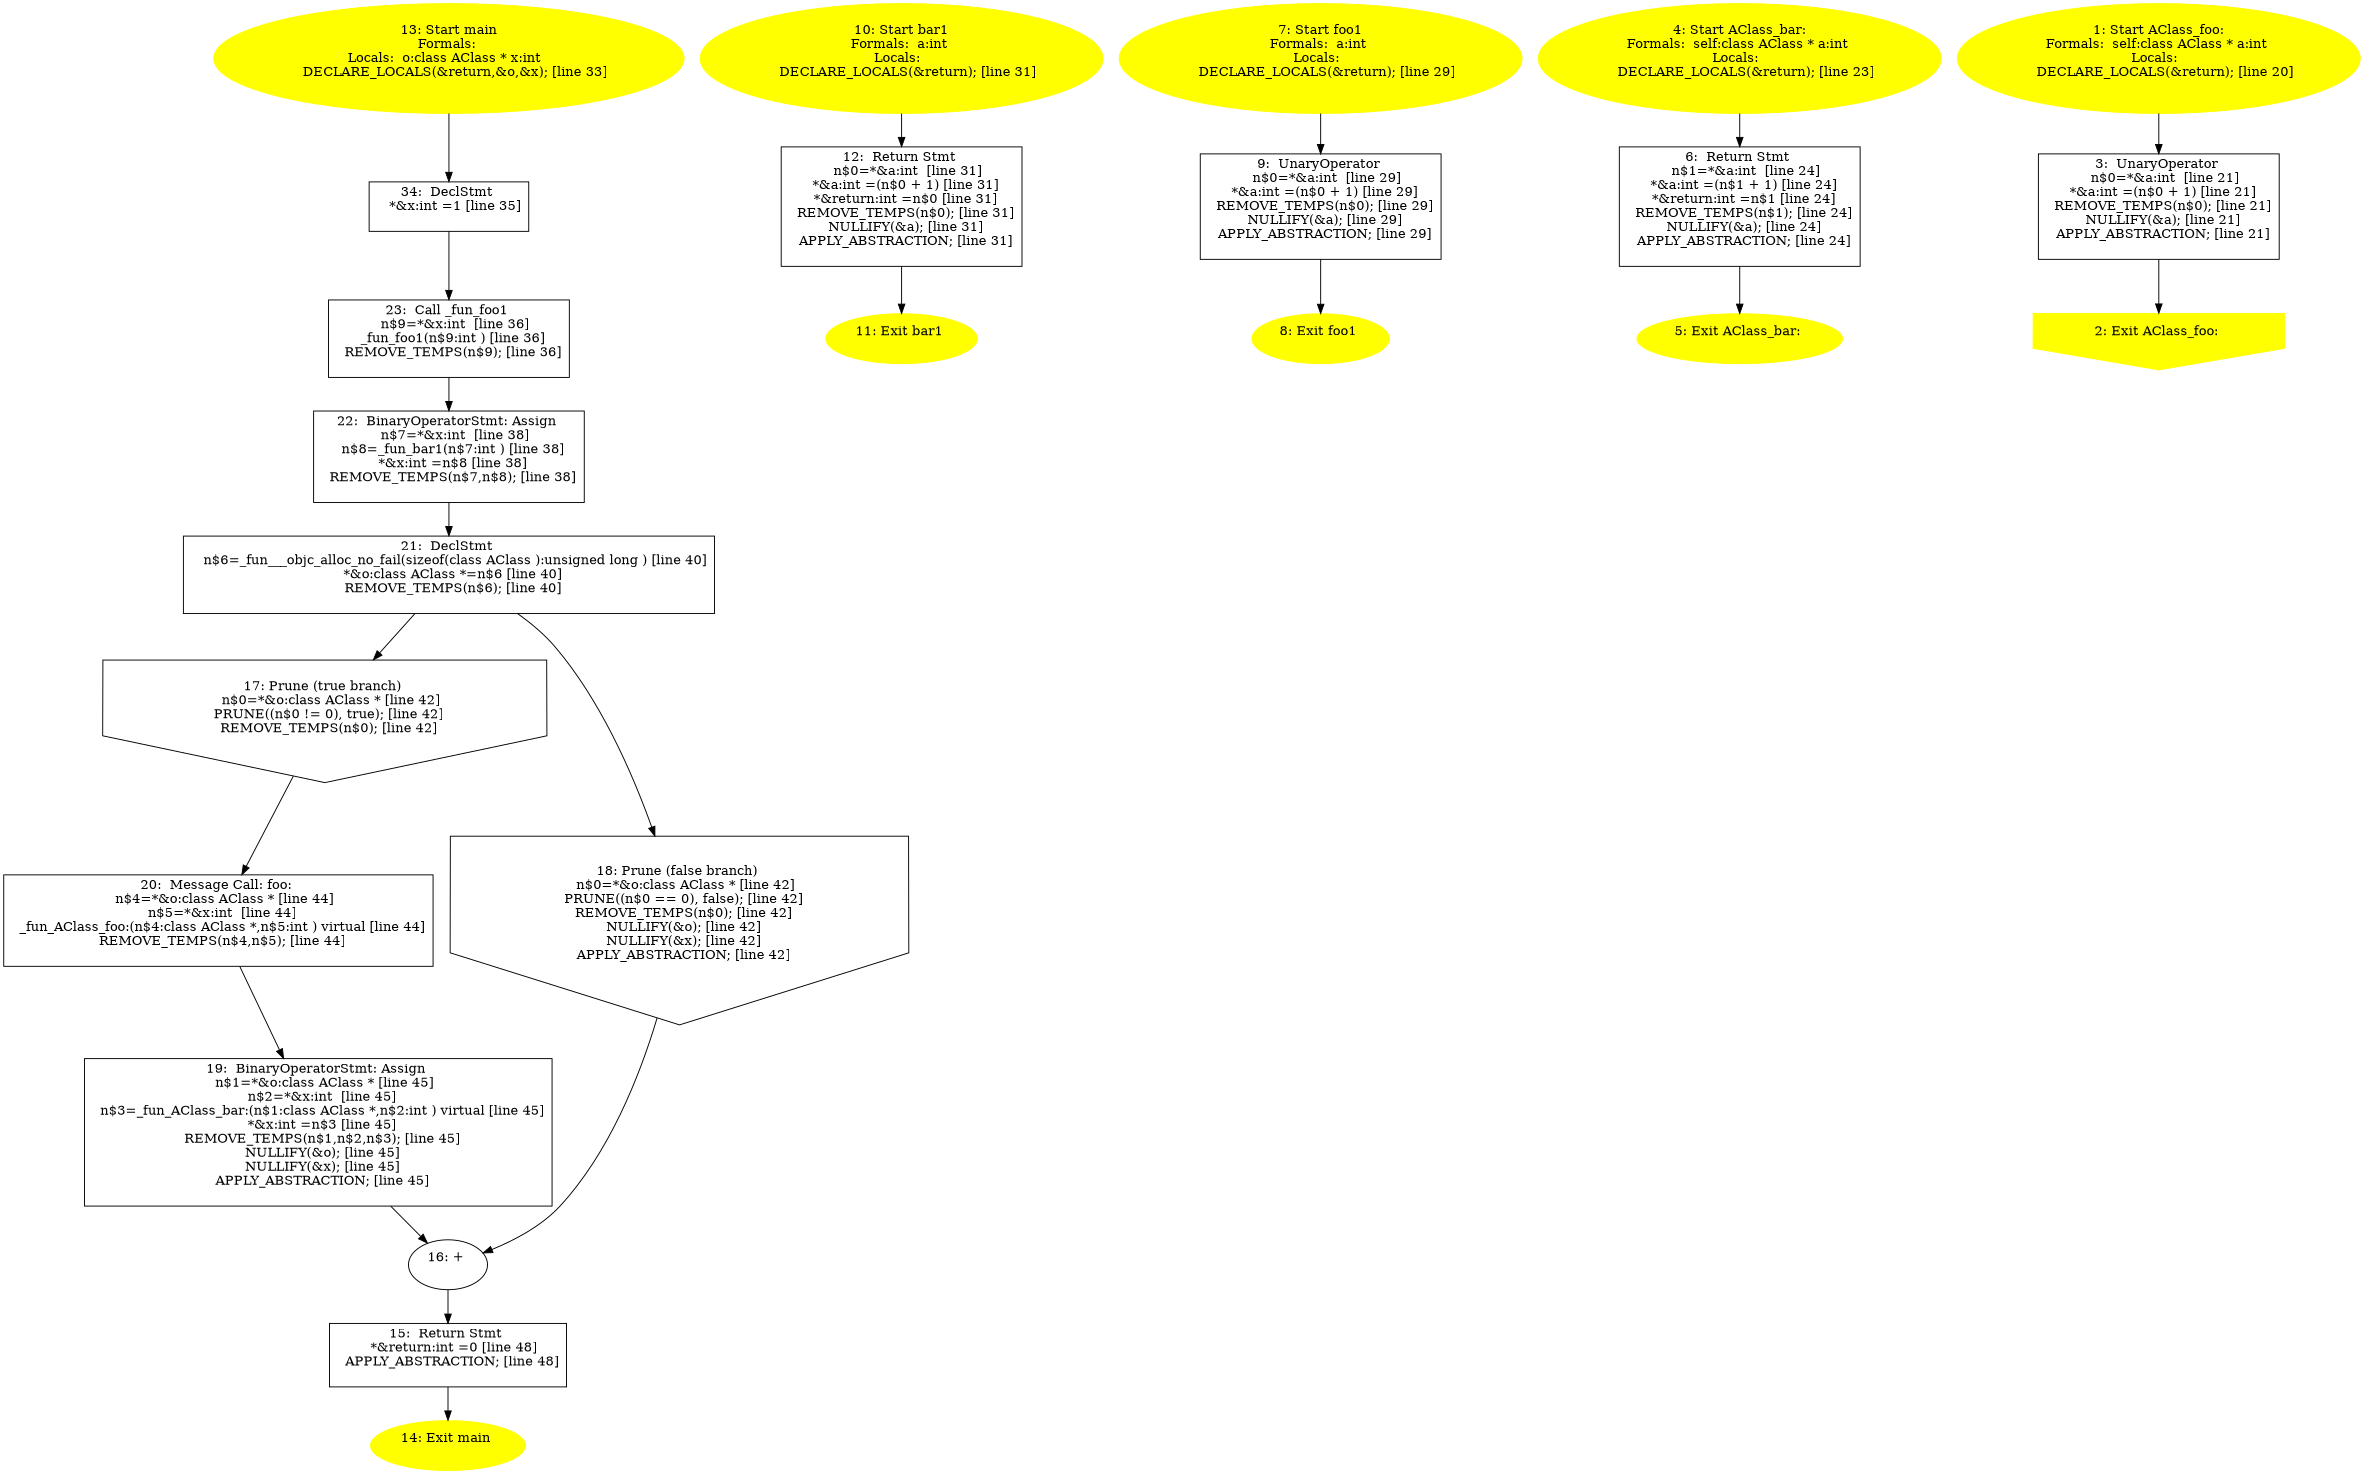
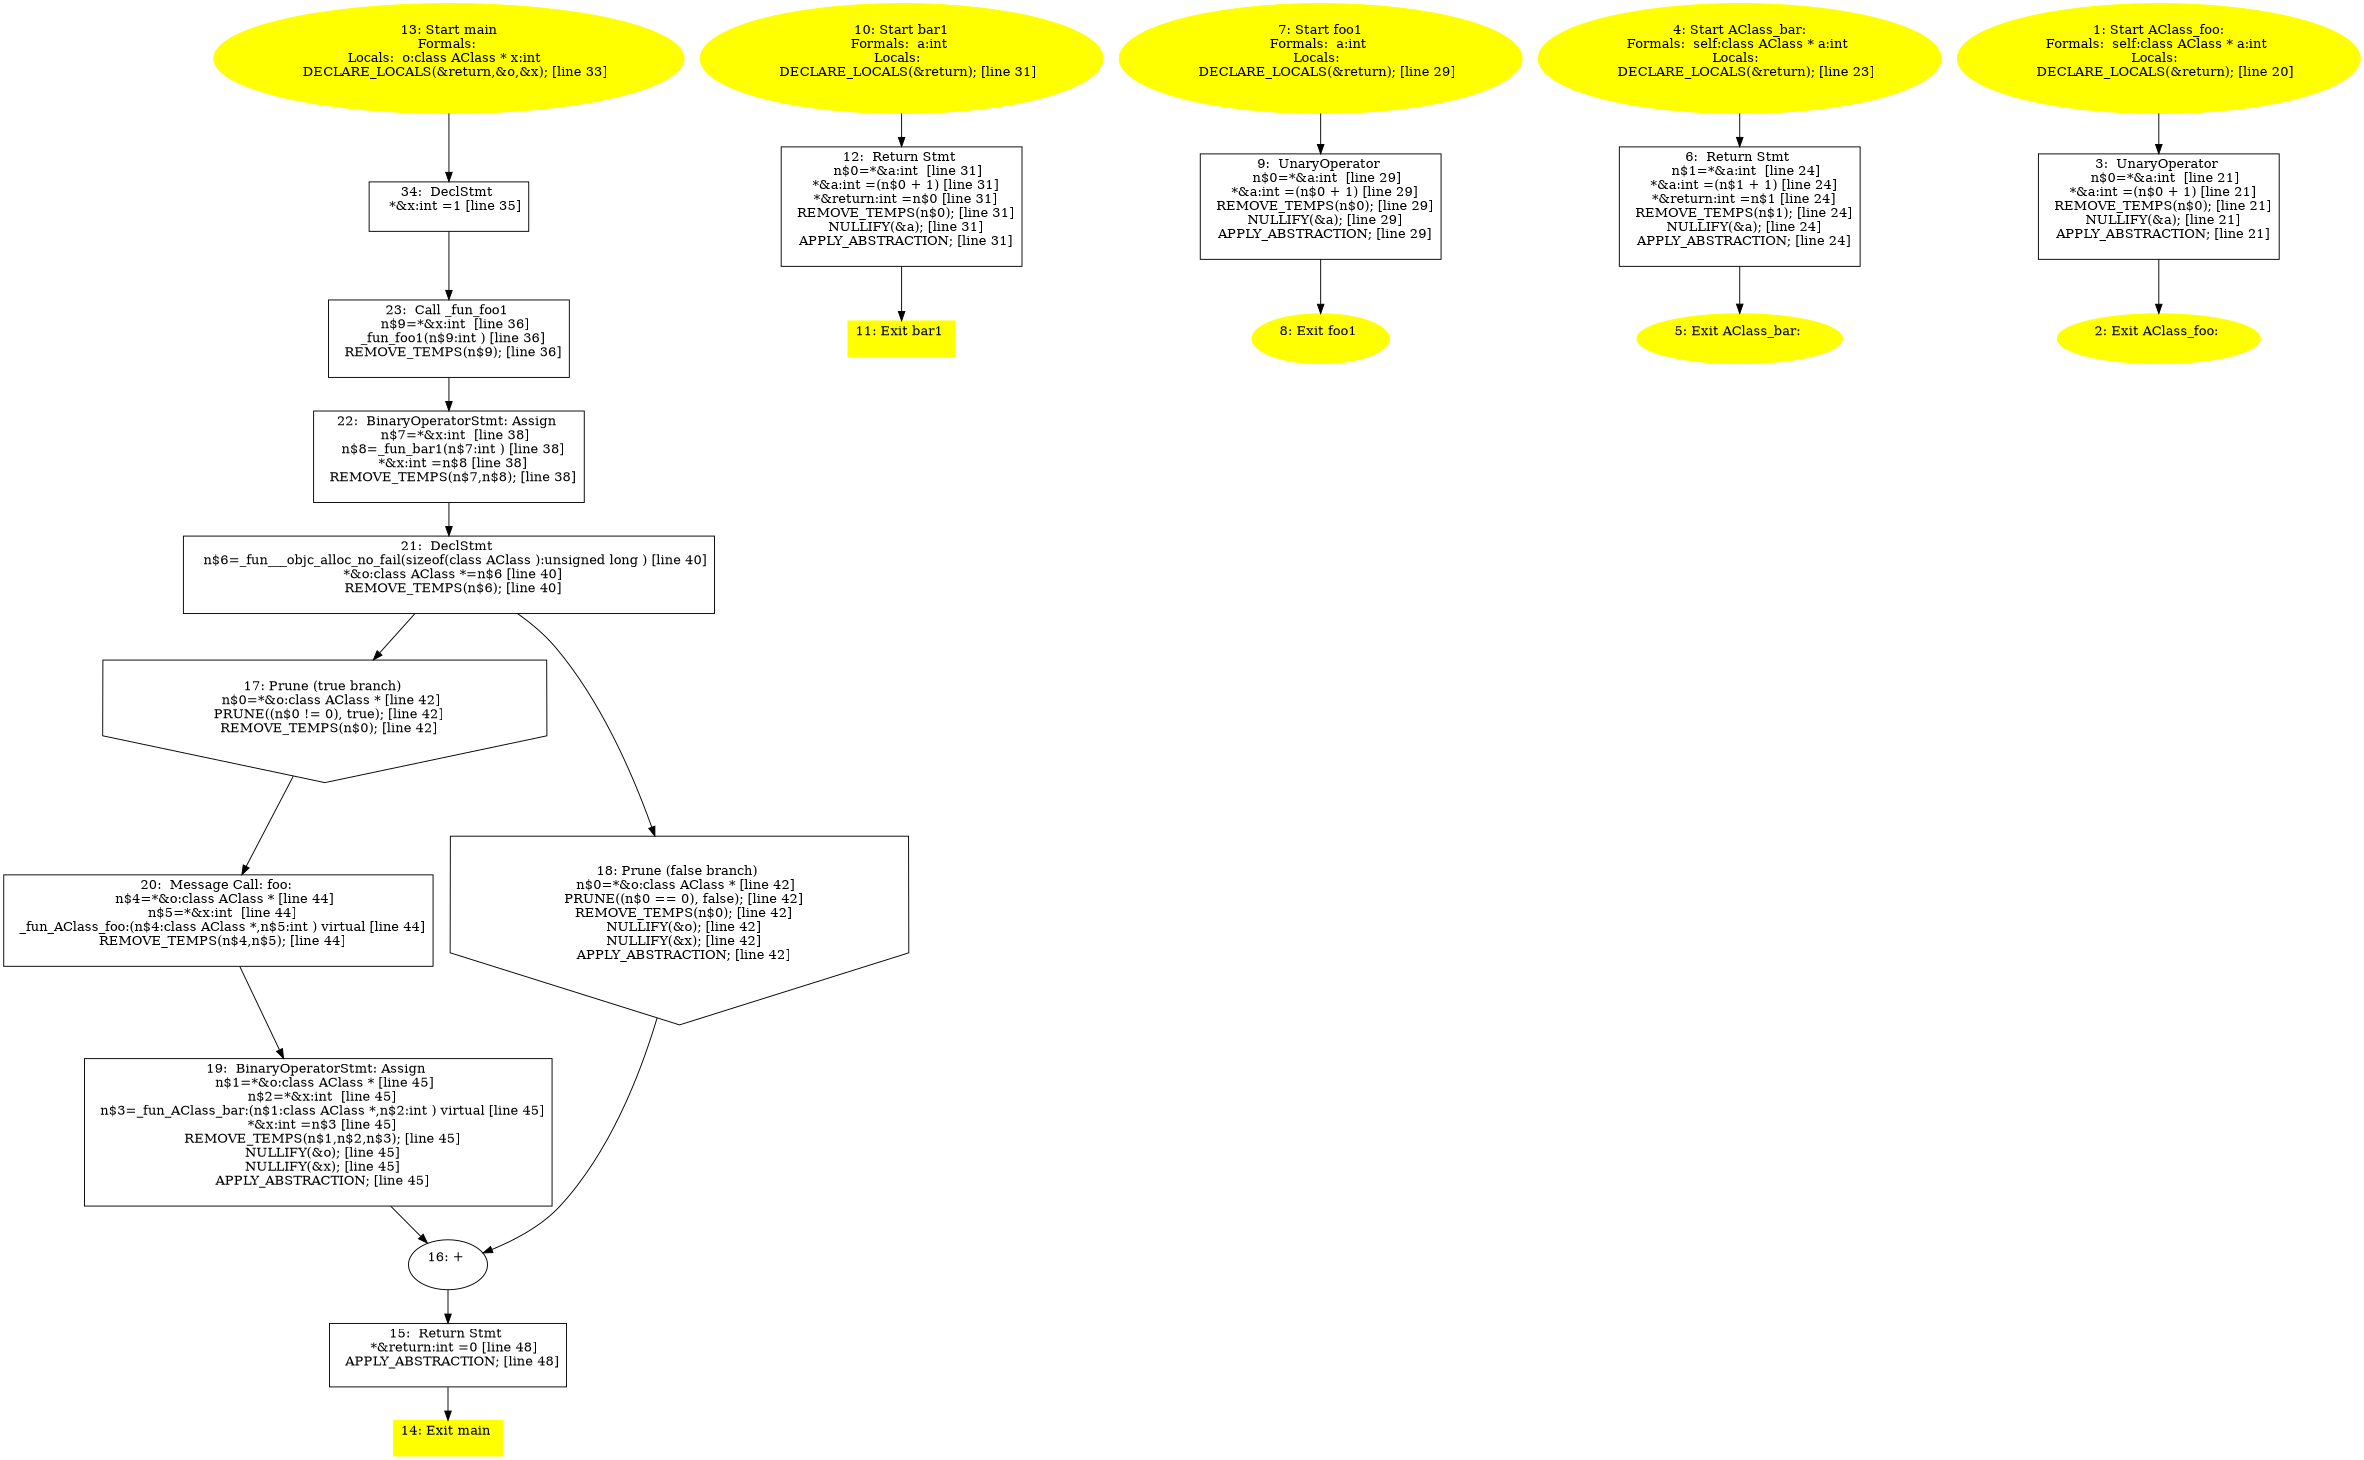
node "11: Exit bar1": shape ellipse -> box
node "2: Exit AClass_foo:": shape invhouse -> ellipse
node "14: Exit main": shape ellipse -> box
